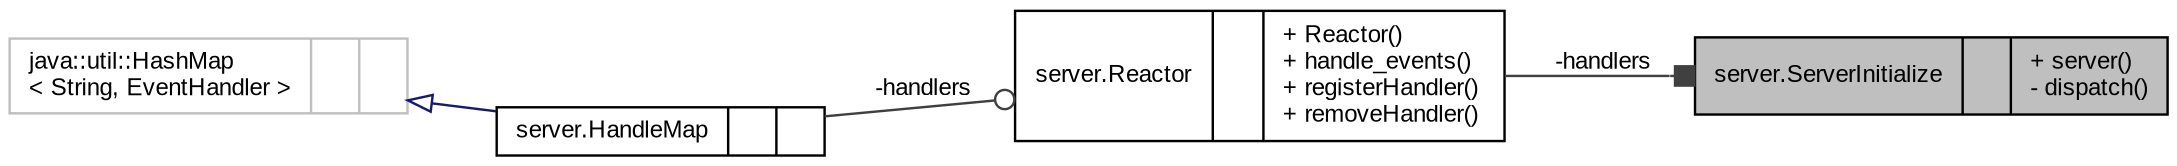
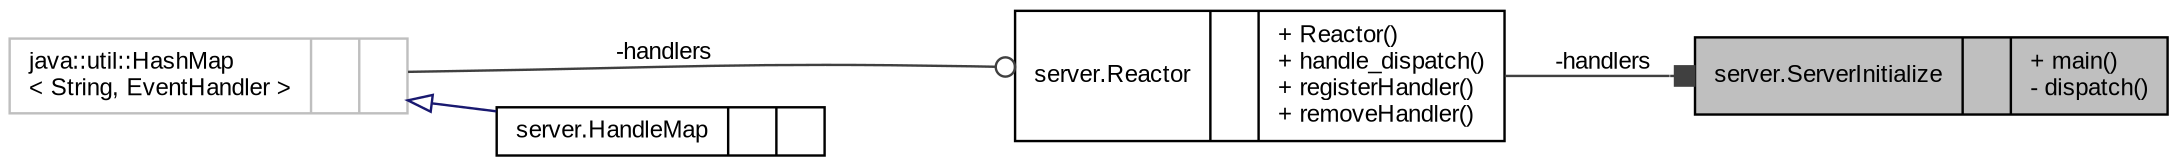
node "server.Reactor": text "+ handle_events()" -> "+ handle_dispatch()"
node "server.ServerInitialize": text "+ server()" -> "+ main()"
edge "server.HandleMap" -> "server.Reactor": now "java::util::HashMap" -> "server.Reactor"
